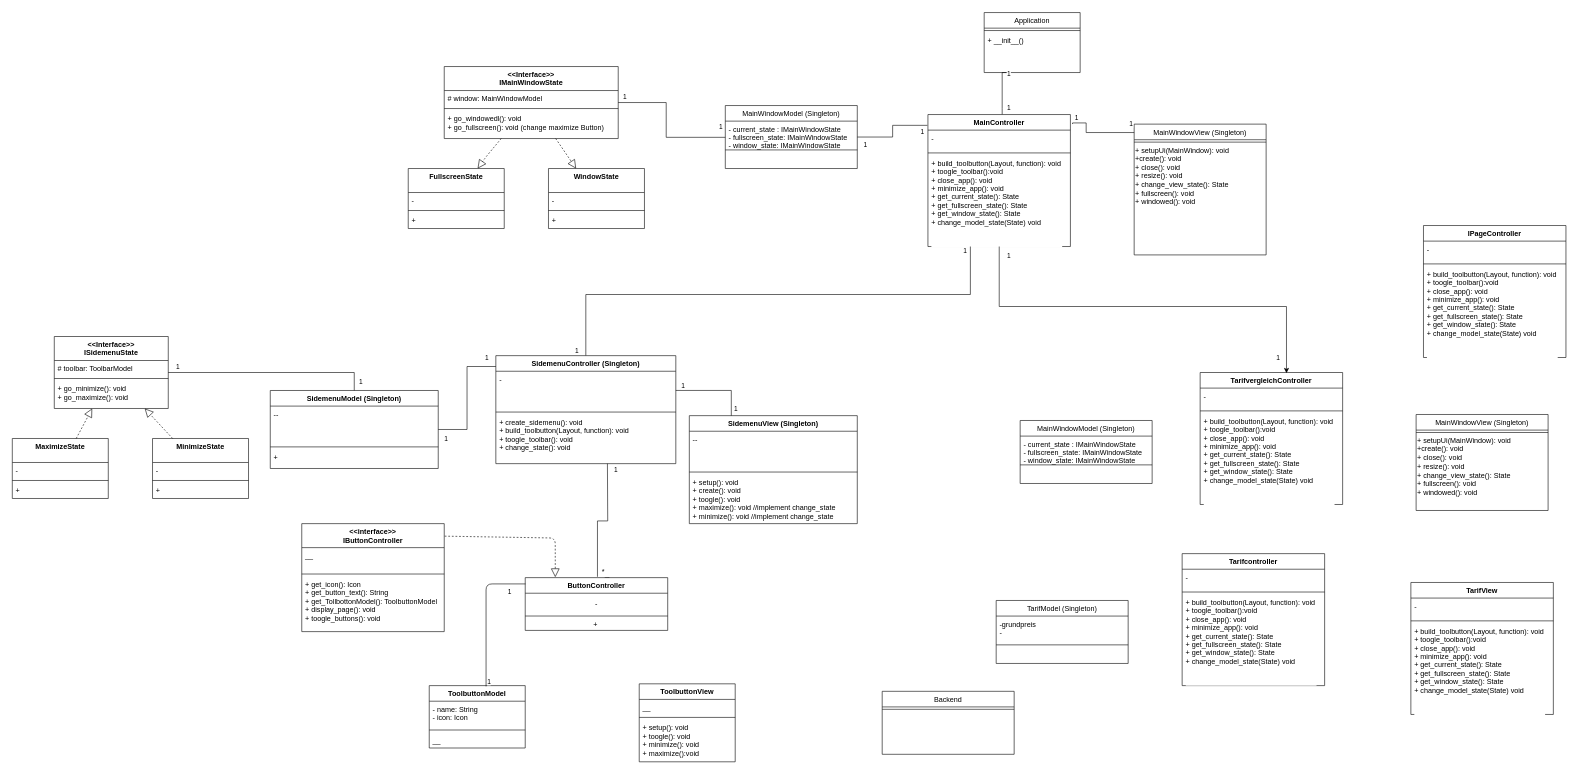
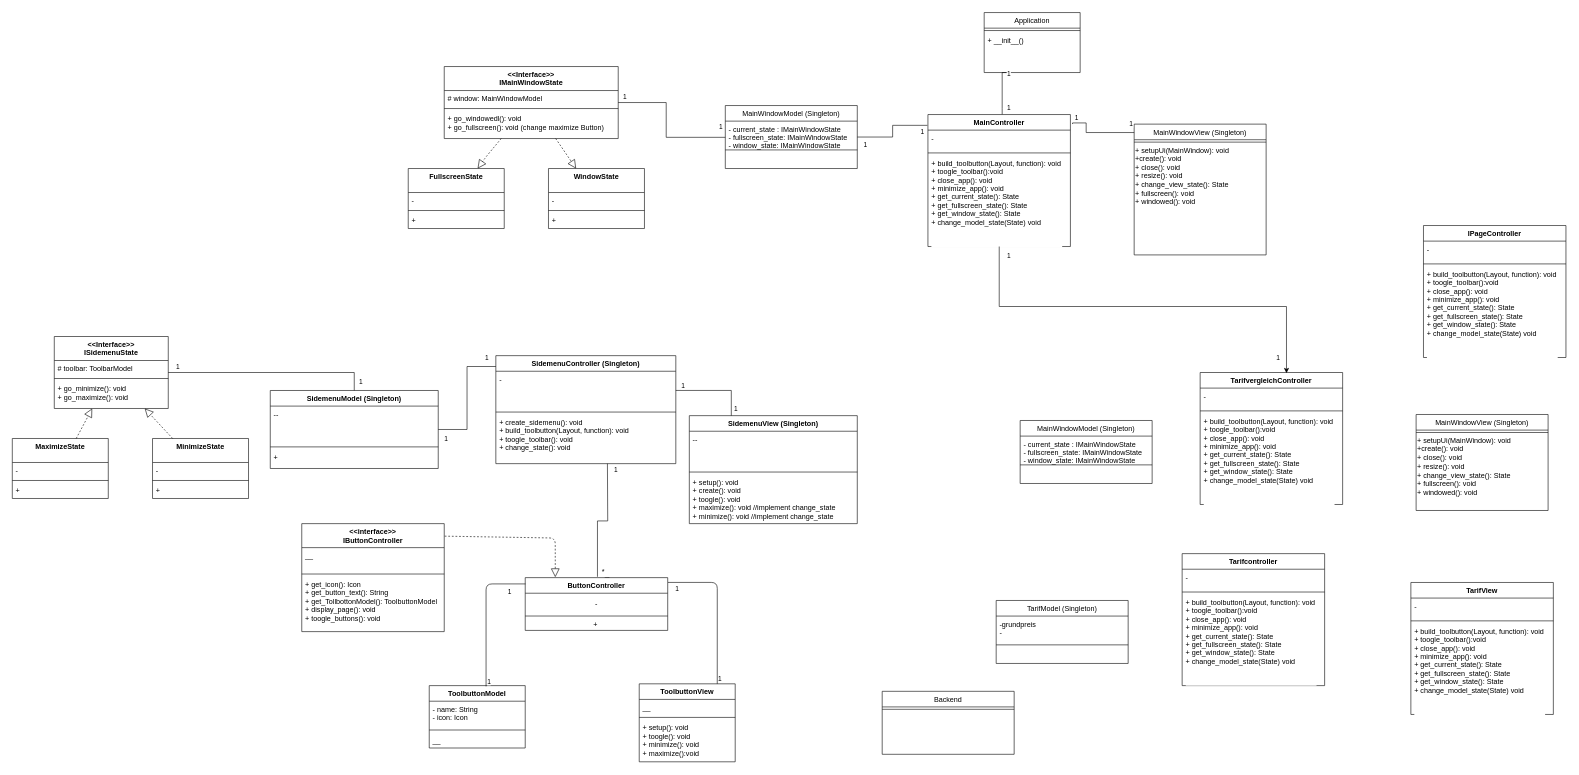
edge "MainController" -- "SidemenuController (Singleton)": removed, labels "1", "1"
edge "ButtonController" -- "ToolbuttonView": added, labels "1", "1"
